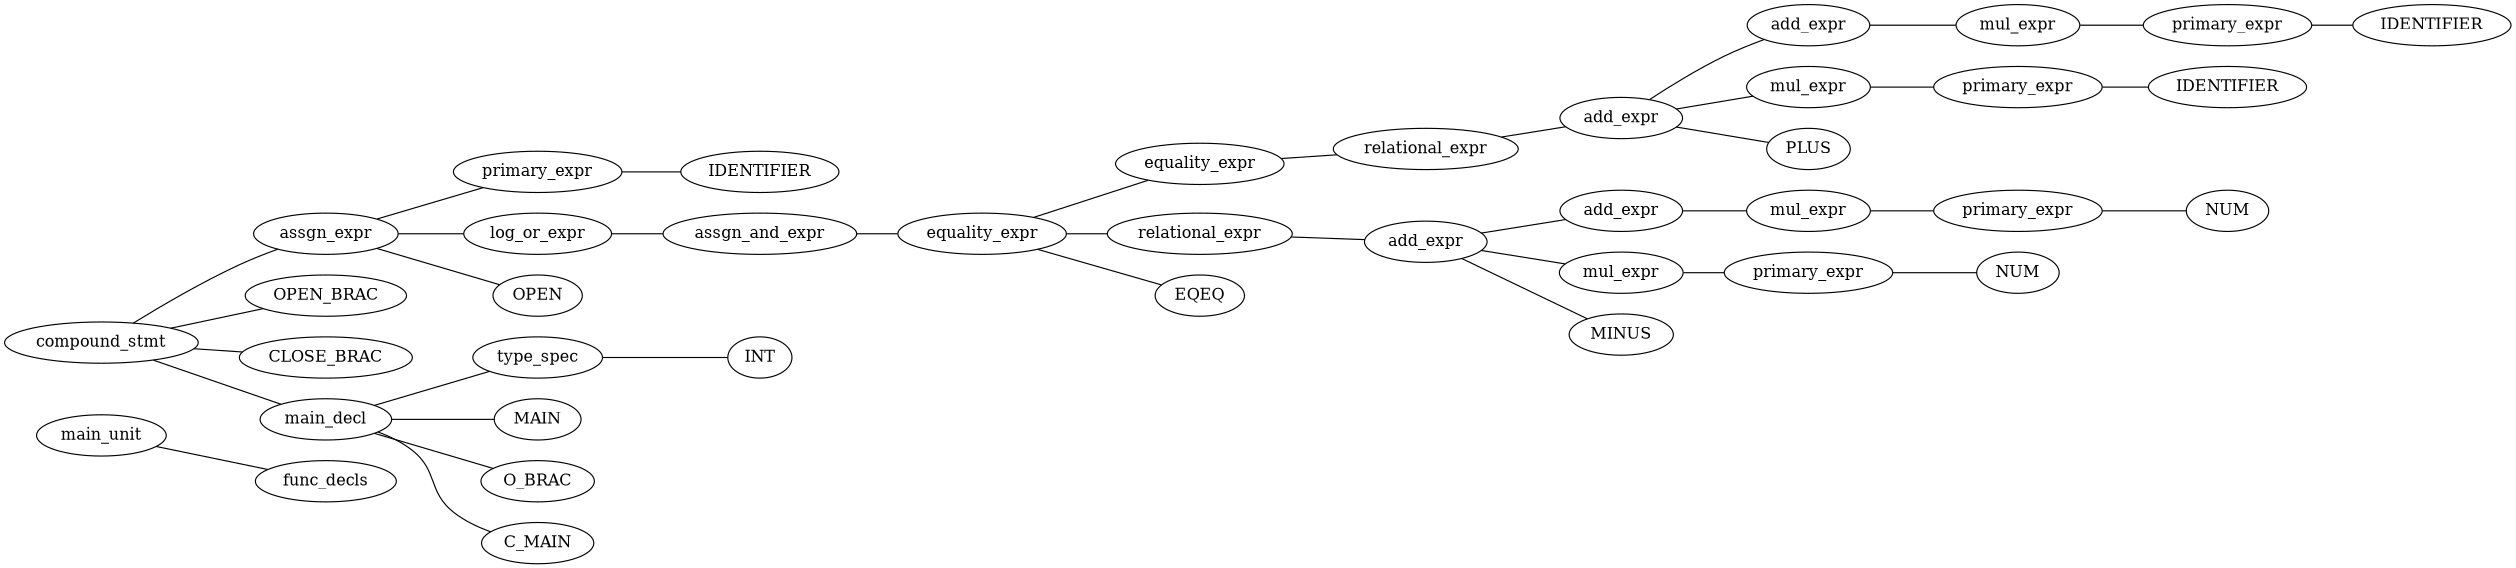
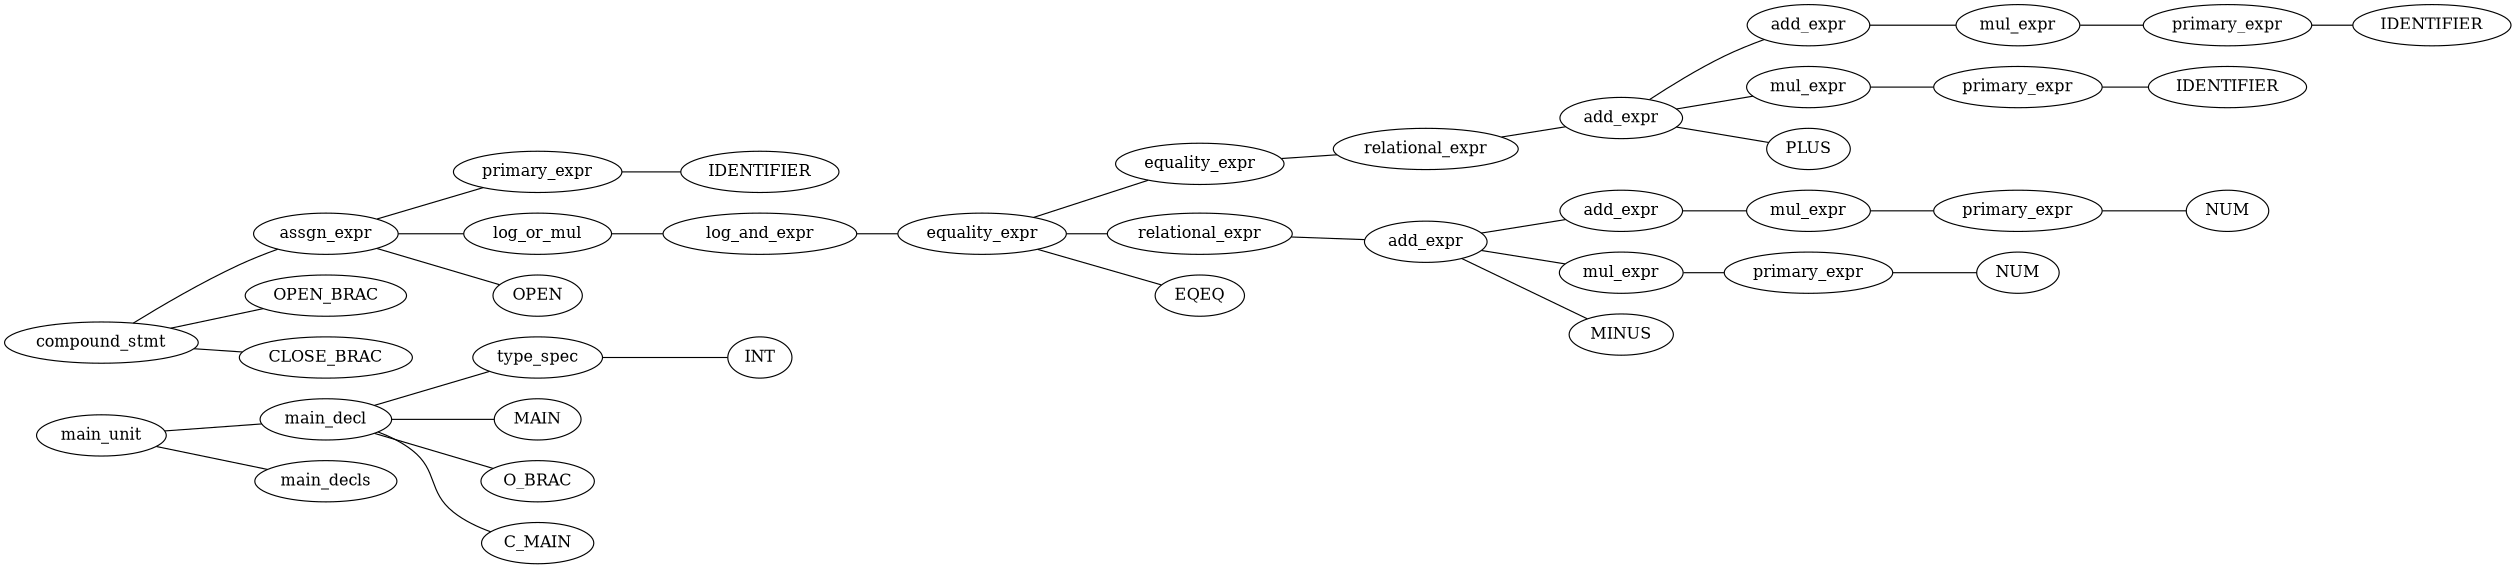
node "log_or_expr": label "log_or_expr" -> "log_or_mul"
node "assgn_and_expr": label "assgn_and_expr" -> "log_and_expr"
edge "compound_stmt" -- "main_decl": now "main_unit" -- "main_decl"
node "func_decls": label "func_decls" -> "main_decls"
